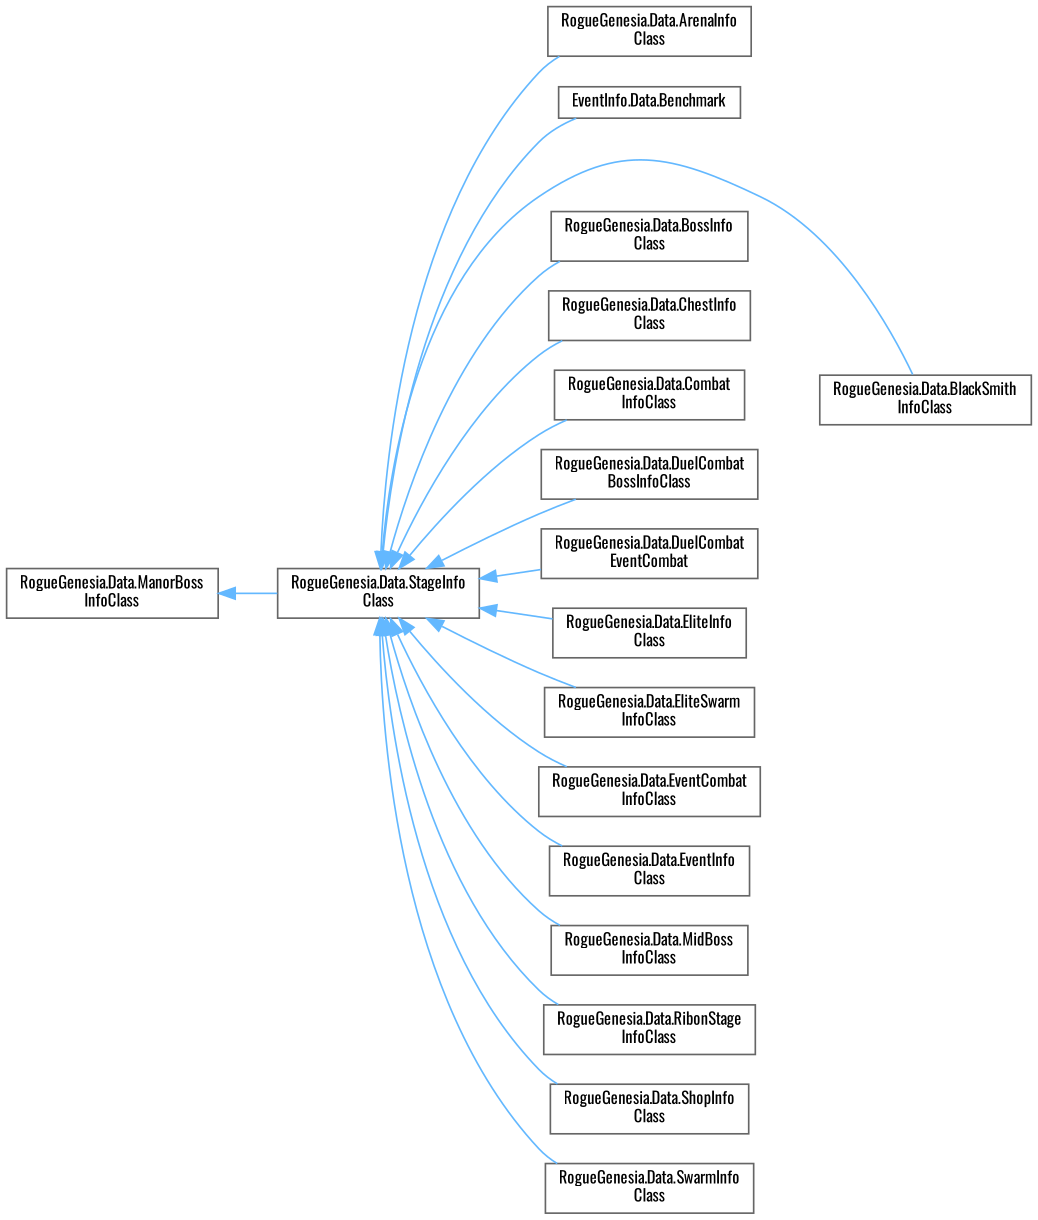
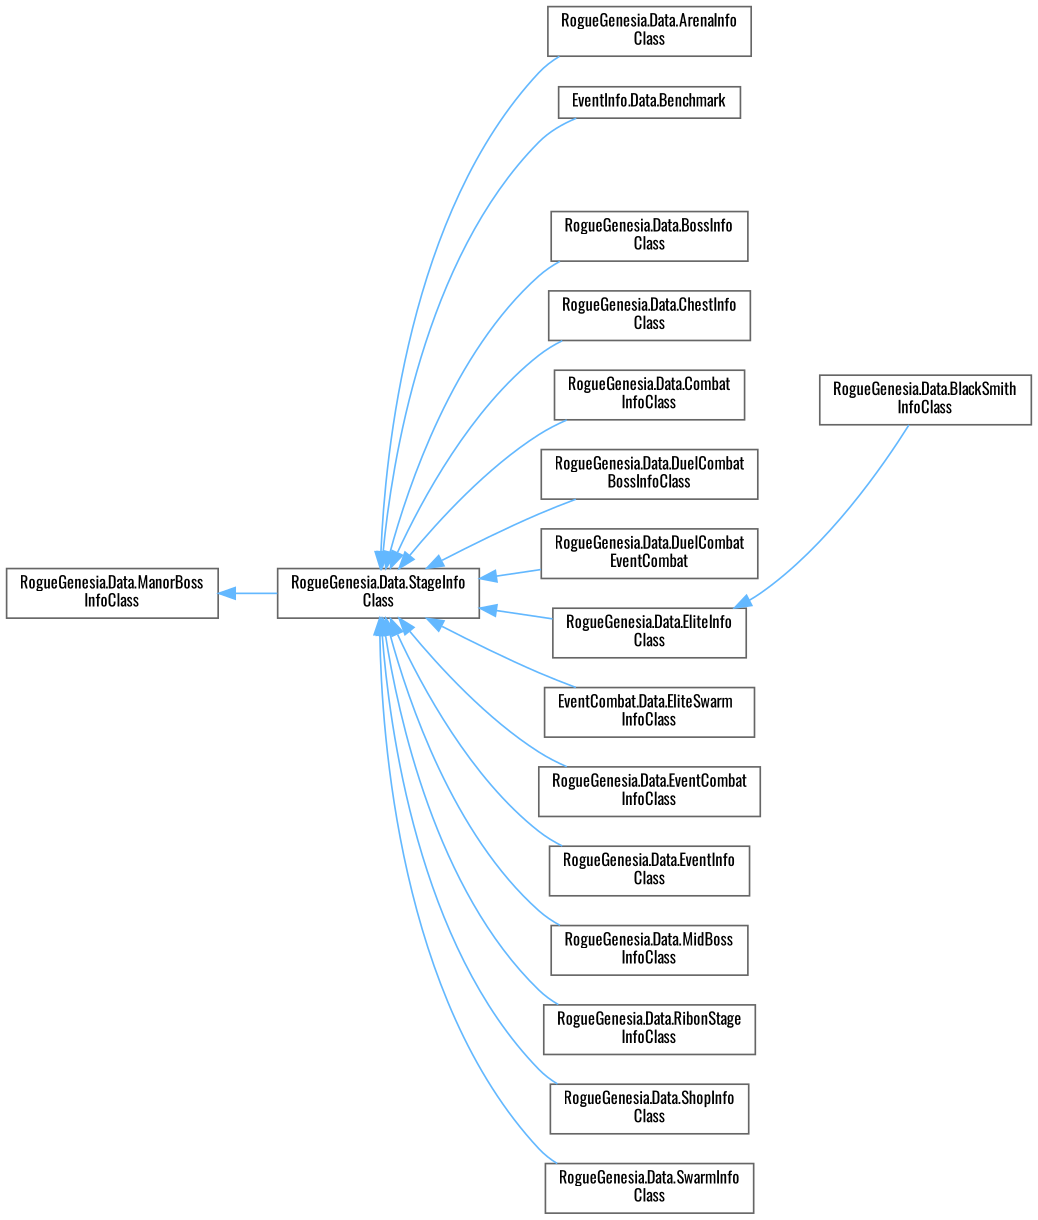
edge "RogueGenesia.Data.BlackSmith InfoClass" -> "RogueGenesia.Data.StageInfo Class": now "RogueGenesia.Data.BlackSmith InfoClass" -> "RogueGenesia.Data.EliteInfo Class"
node "RogueGenesia.Data.EliteSwarm InfoClass": label "RogueGenesia.Data.EliteSwarm InfoClass" -> "EventCombat.Data.EliteSwarm InfoClass"
